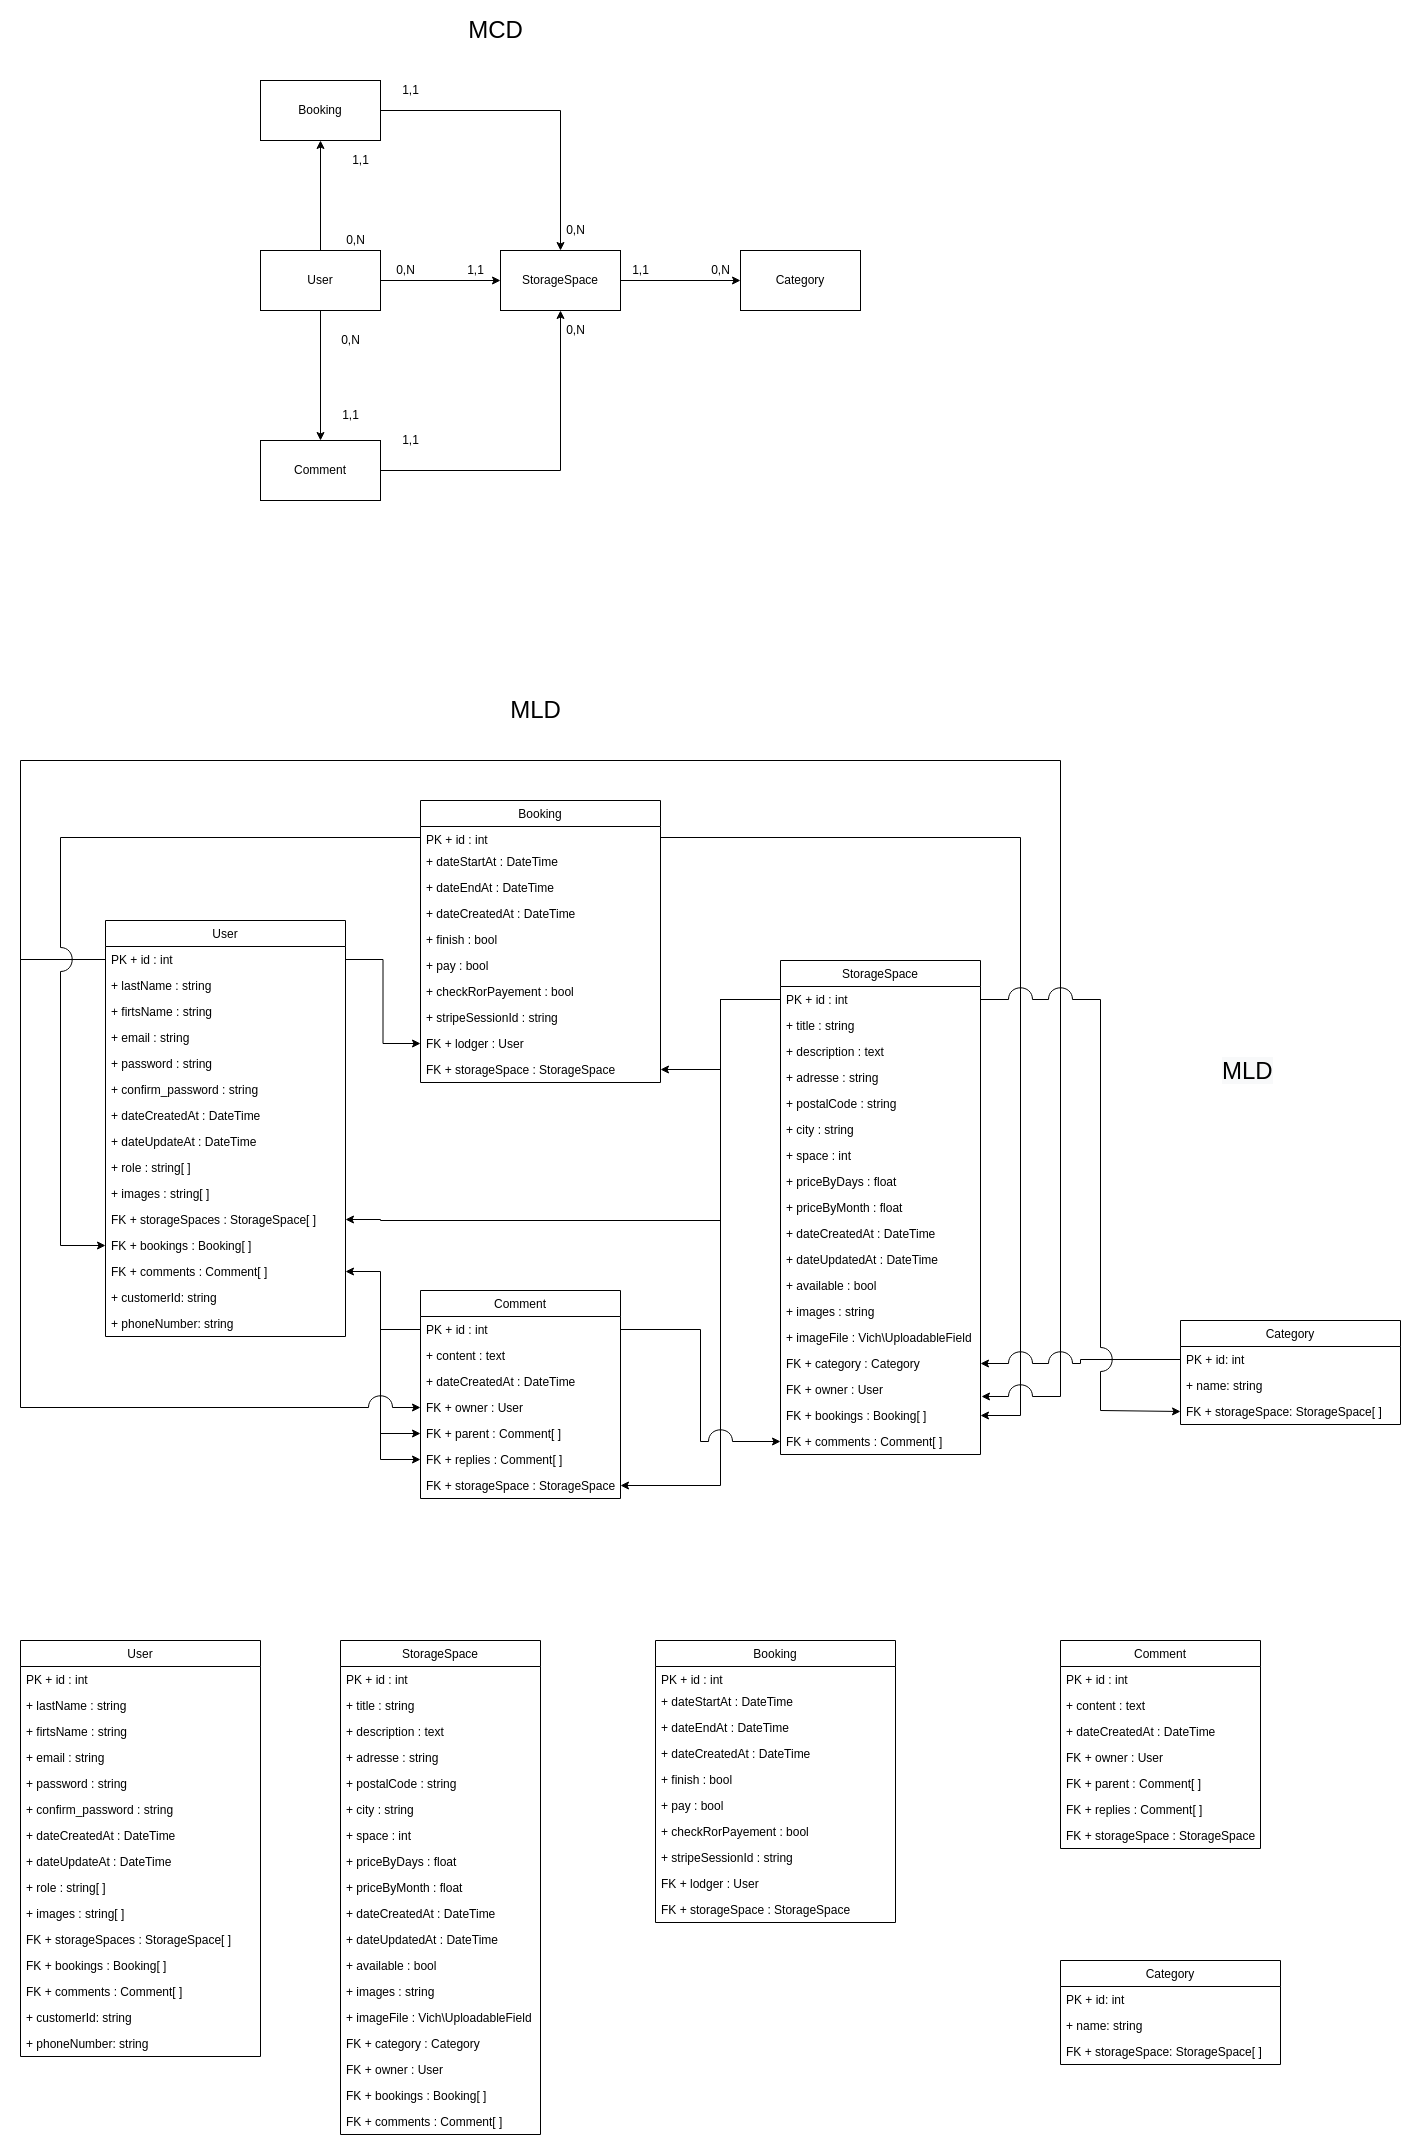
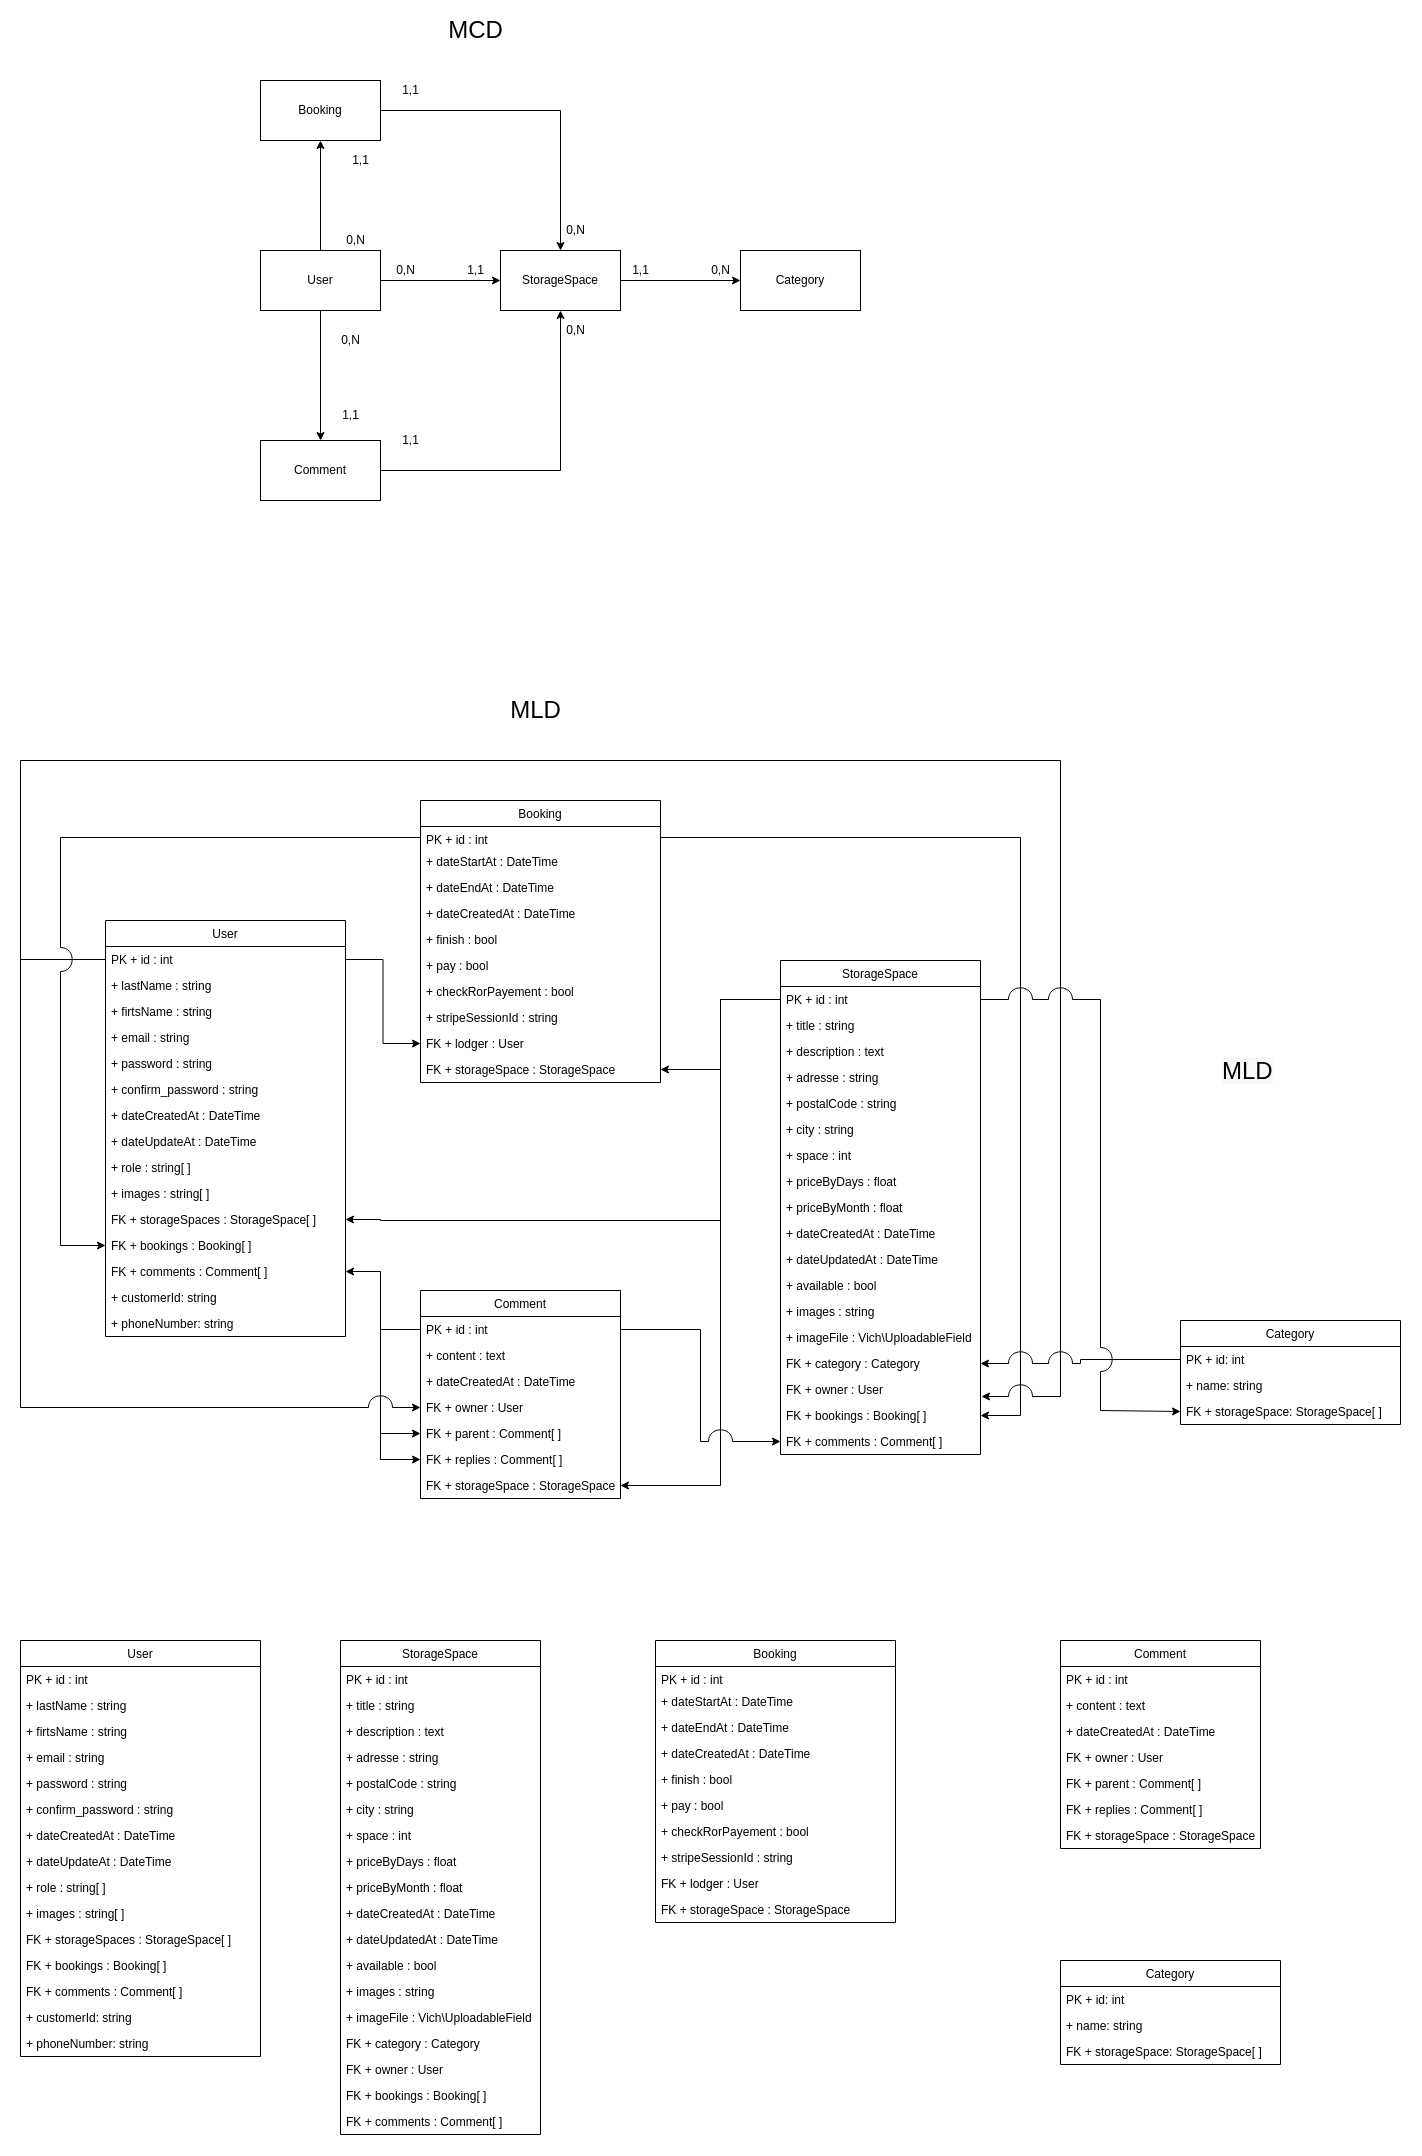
node "MCD": moved (496, 31) -> (476, 31)
